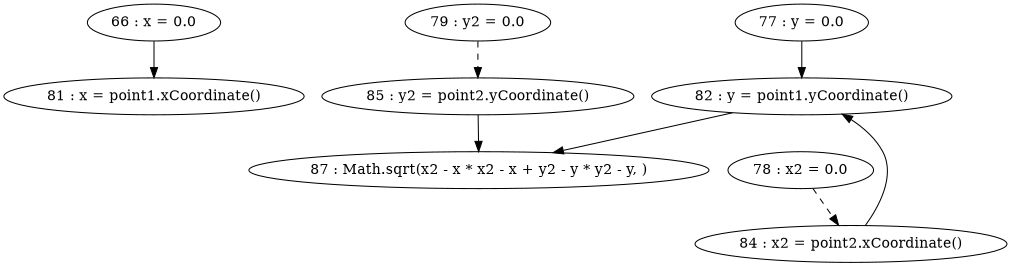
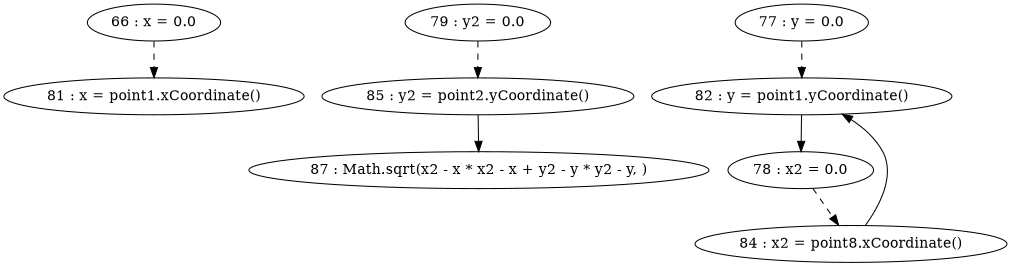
edge "66 : x = 0.0" -> "81 : x = point1.xCoordinate()": style solid -> dashed
edge "77 : y = 0.0" -> "82 : y = point1.yCoordinate()": style solid -> dashed
edge "82 : y = point1.yCoordinate()" -> "87 : Math.sqrt(x2 - x * x2 - x + y2 - y * y2 - y, )": now "82 : y = point1.yCoordinate()" -> "78 : x2 = 0.0"
node "84 : x2 = point2.xCoordinate()": label "84 : x2 = point2.xCoordinate()" -> "84 : x2 = point8.xCoordinate()"
